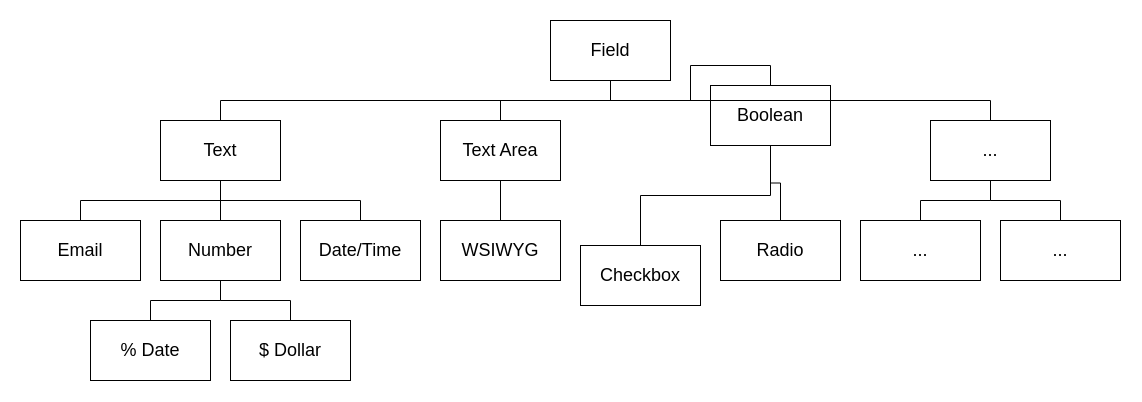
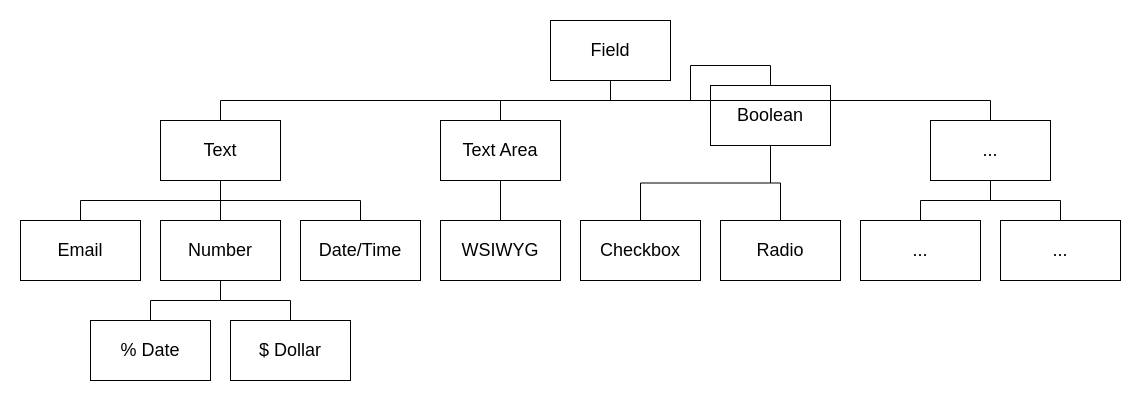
node "Checkbox": moved (641, 276) -> (641, 251)
